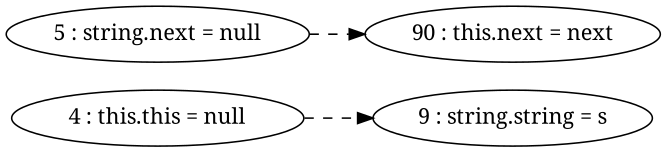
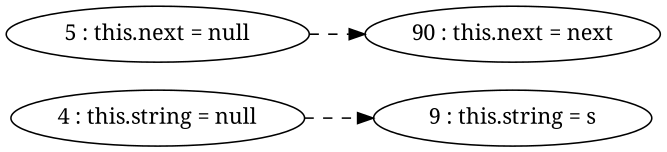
node "5 : string.next = null": label "5 : string.next = null" -> "5 : this.next = null"
node "4 : this.this = null": label "4 : this.this = null" -> "4 : this.string = null"
node "9 : string.string = s": label "9 : string.string = s" -> "9 : this.string = s"
